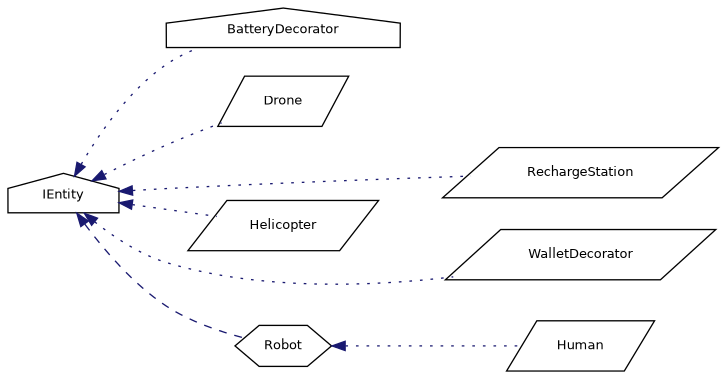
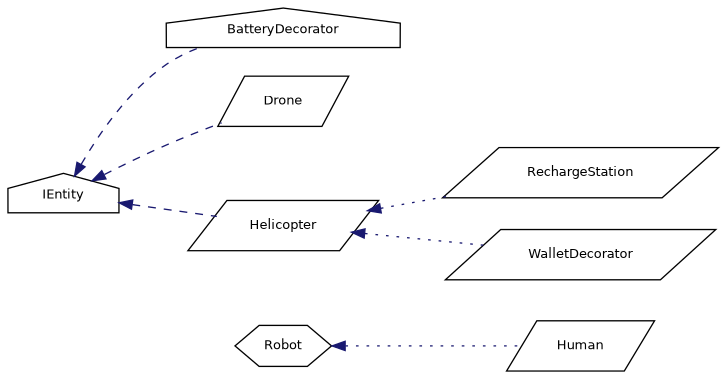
edge "BatteryDecorator" -> "IEntity": style dotted -> dashed
edge "Drone" -> "IEntity": style dotted -> dashed
edge "RechargeStation" -> "IEntity": now "RechargeStation" -> "Helicopter"
edge "Helicopter" -> "IEntity": style dotted -> dashed
edge "WalletDecorator" -> "IEntity": now "WalletDecorator" -> "Helicopter"
edge "Robot" -> "IEntity": removed
